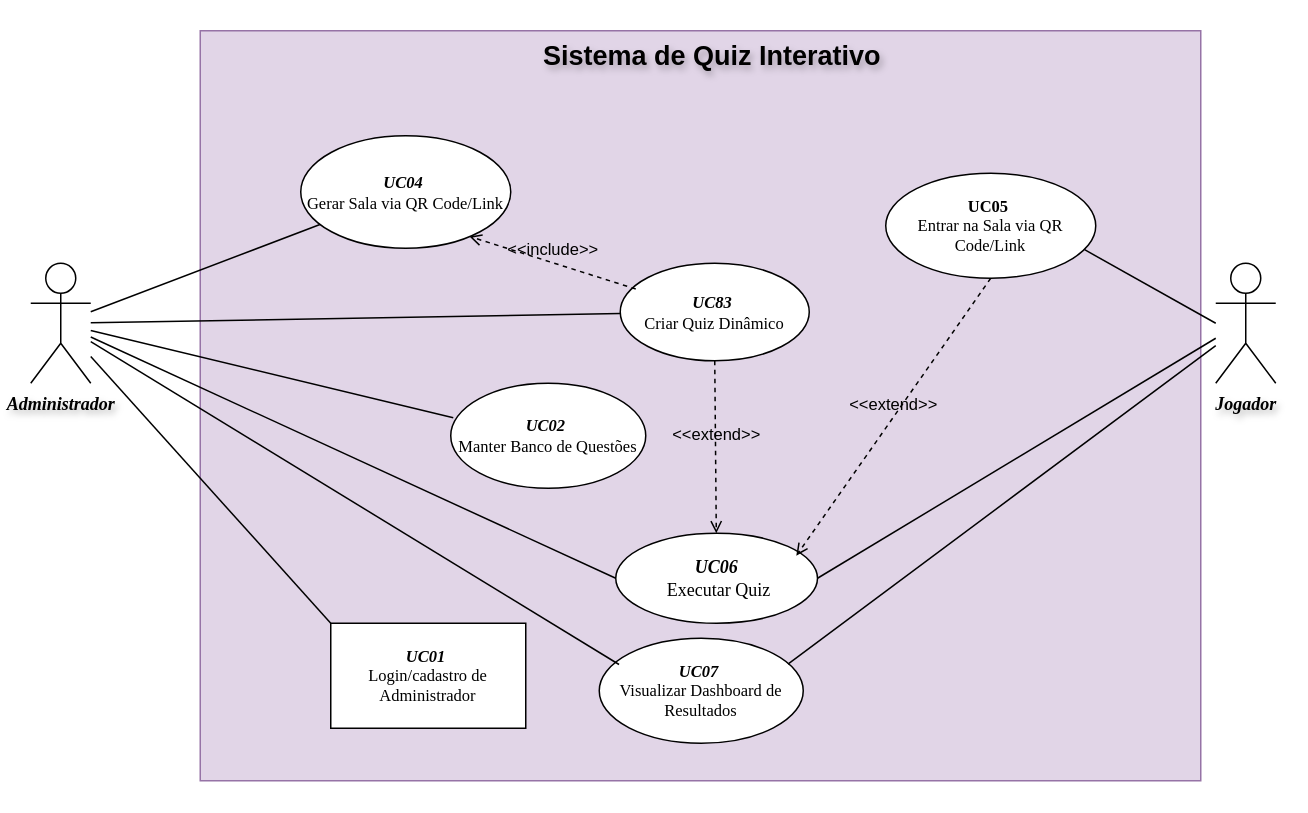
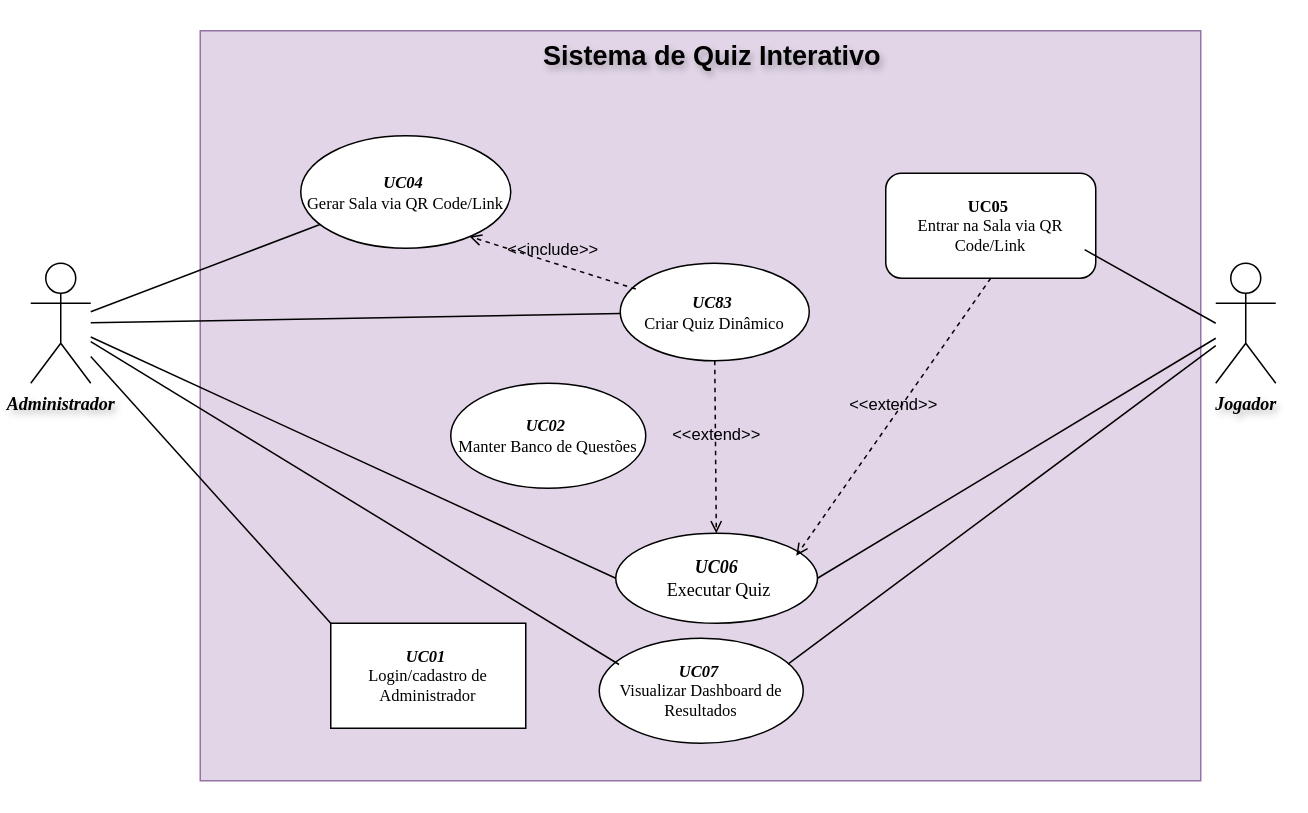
node "UC05 Entrar na Sala via QR Code/Link": shape ellipse -> rounded rectangle
edge "Administrador" -- "UC02 Manter Banco de Questões": removed
